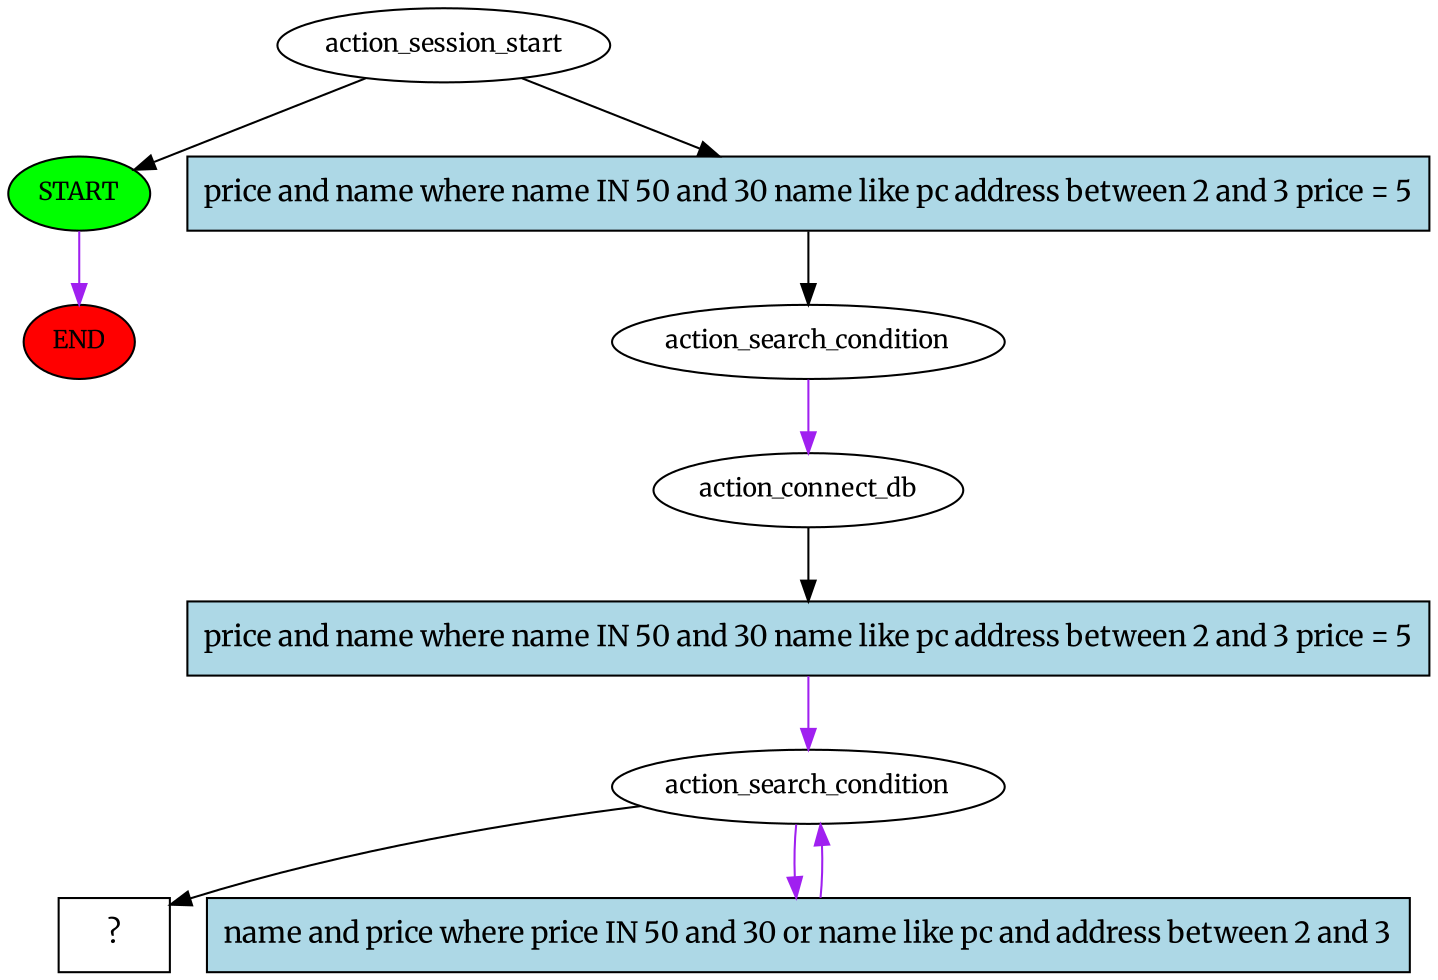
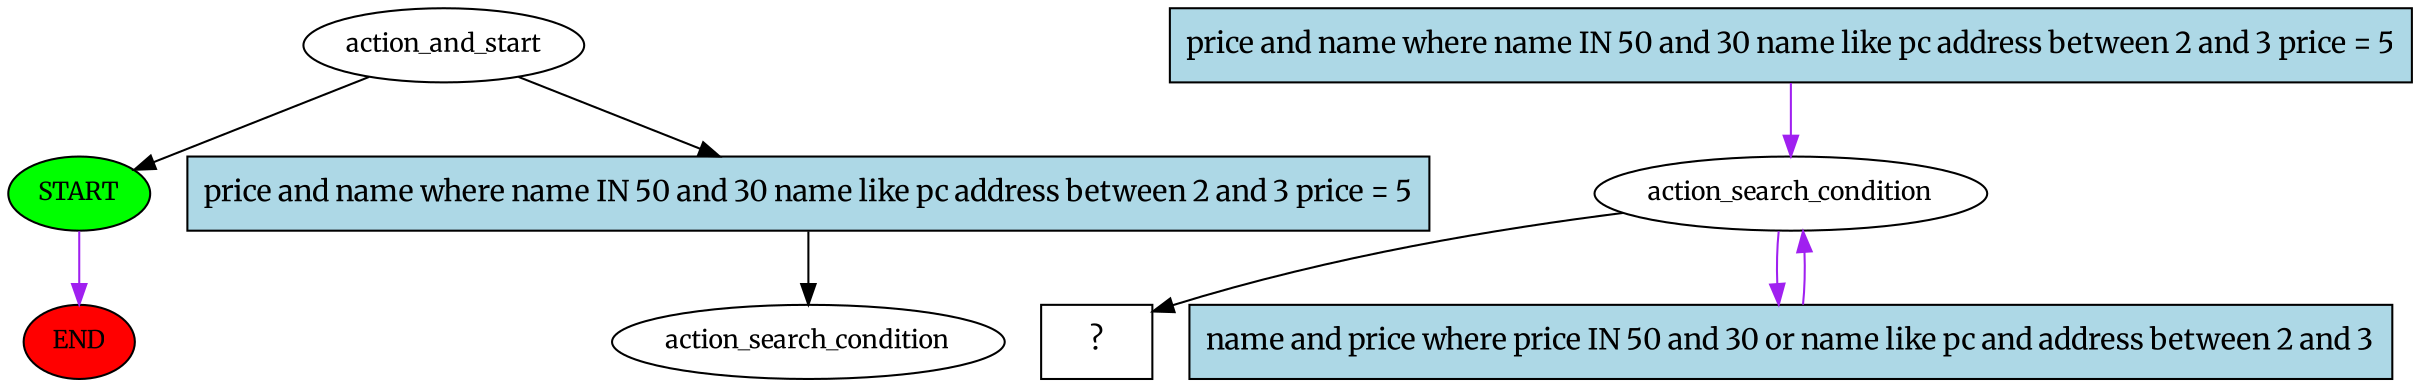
node "action_session_start": label "action_session_start" -> "action_and_start"
node "action_connect_db": removed
